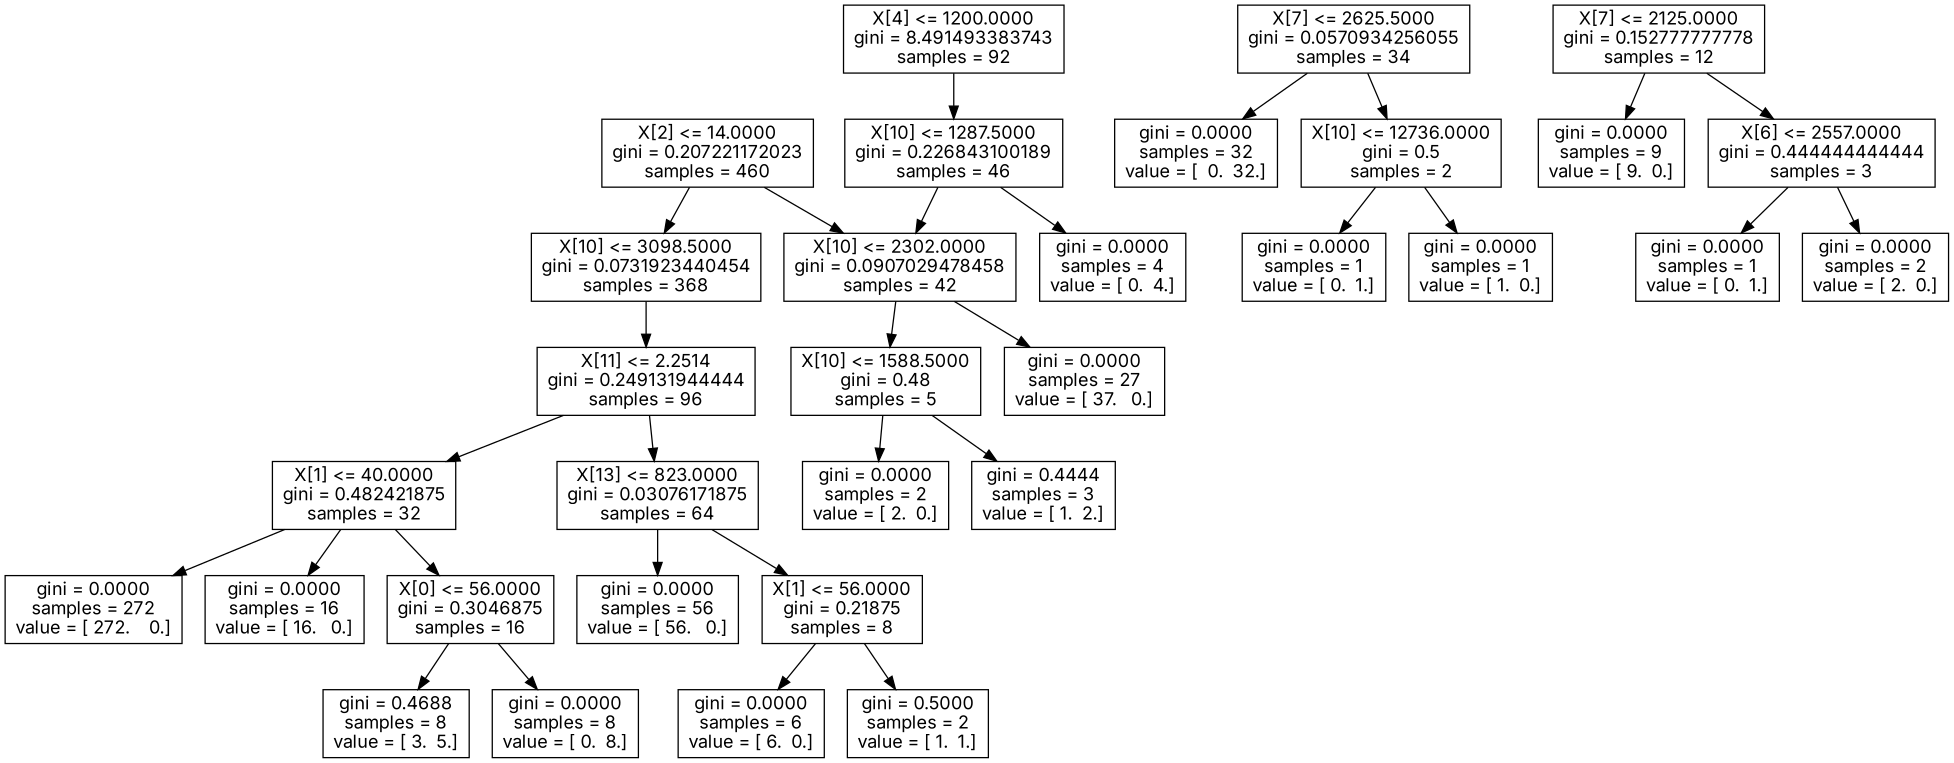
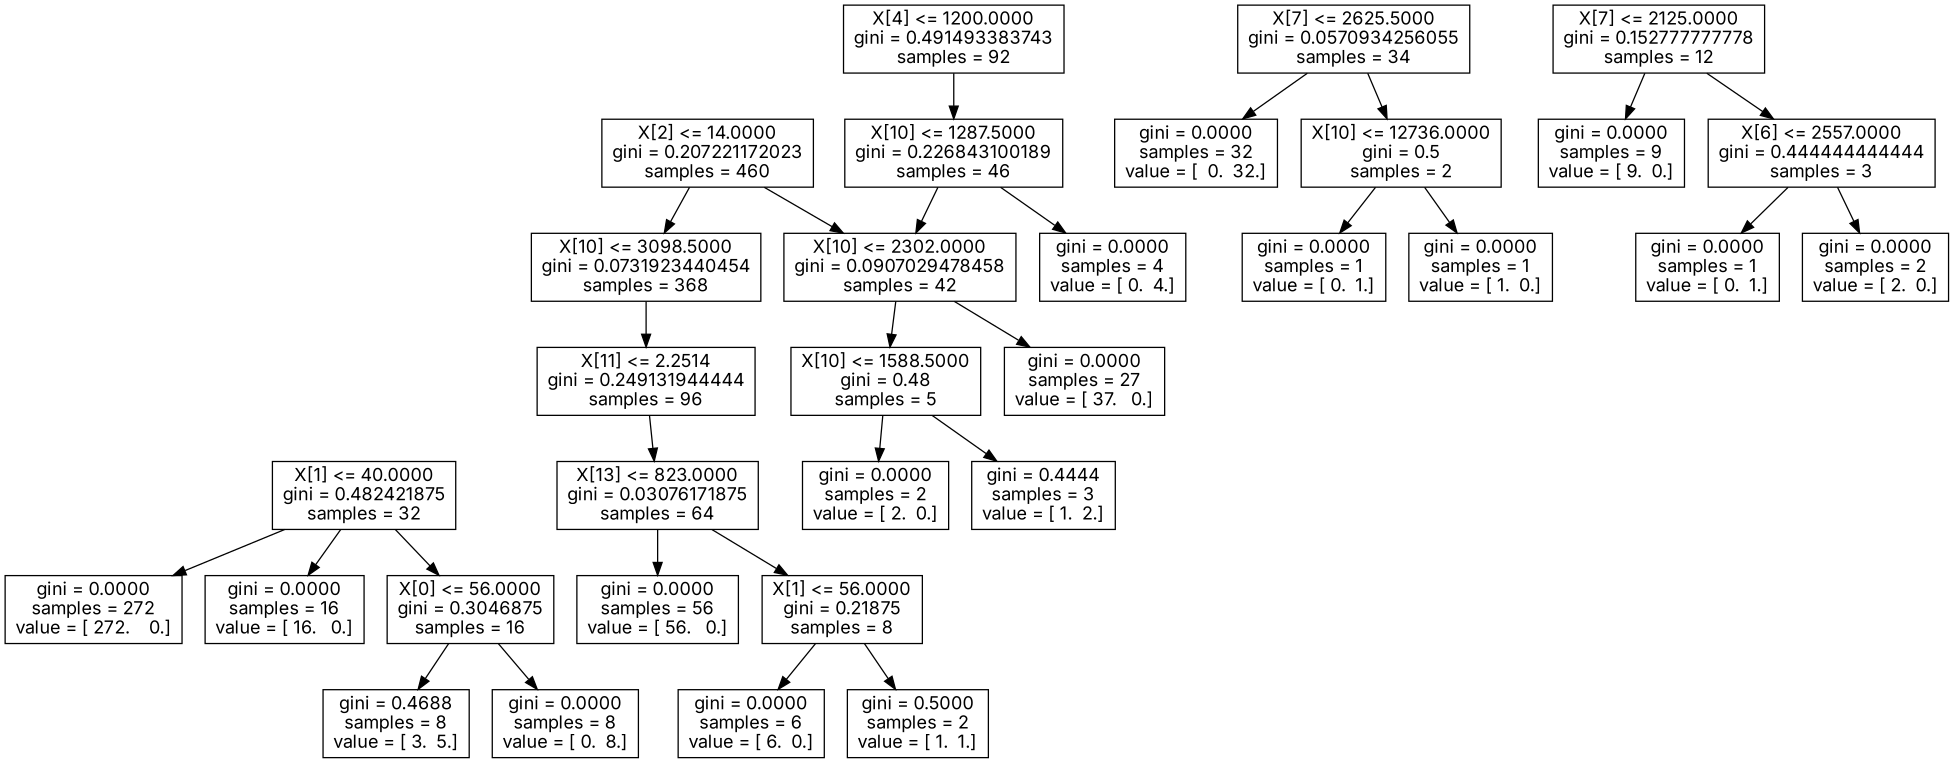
node "X[4] <= 1200.0000 gini = 8.491493383743 samples = 92": label "X[4] <= 1200.0000 gini = 8.491493383743 samples = 92" -> "X[4] <= 1200.0000 gini = 0.491493383743 samples = 92"
edge "X[11] <= 2.2514 gini = 0.249131944444 samples = 96" -> "X[1] <= 40.0000 gini = 0.482421875 samples = 32": removed
